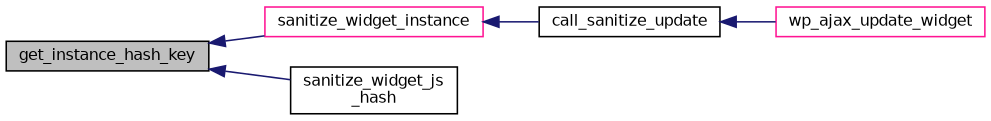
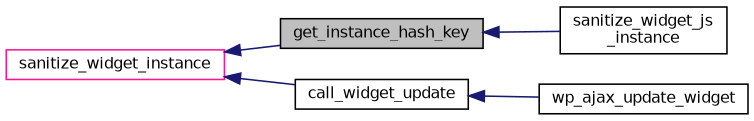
node "call_sanitize_update": label "call_sanitize_update" -> "call_widget_update"
node "wp_ajax_update_widget": color deeppink -> black
edge "sanitize_widget_instance" -> "get_instance_hash_key": reversed
node "sanitize_widget_js _hash": label "sanitize_widget_js _hash" -> "sanitize_widget_js _instance"
